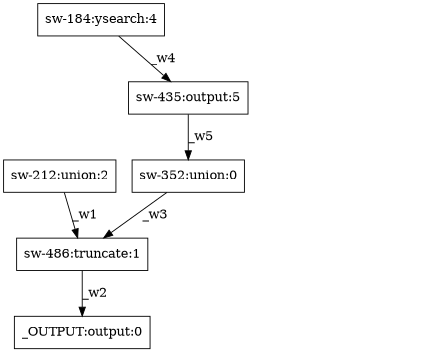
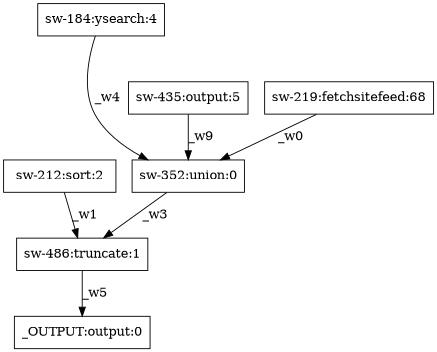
edge "sw-184:ysearch:4" -> "sw-435:output:5": now "sw-184:ysearch:4" -> "sw-352:union:0"
node "sw-219:fetchsitefeed:68": added
edge "sw-435:output:5" -> "sw-352:union:0": label "_w5" -> "_w9"
node "sw-212:union:2": label "sw-212:union:2" -> "sw-212:sort:2"
edge "sw-486:truncate:1" -> "_OUTPUT:output:0": label "_w2" -> "_w5"
